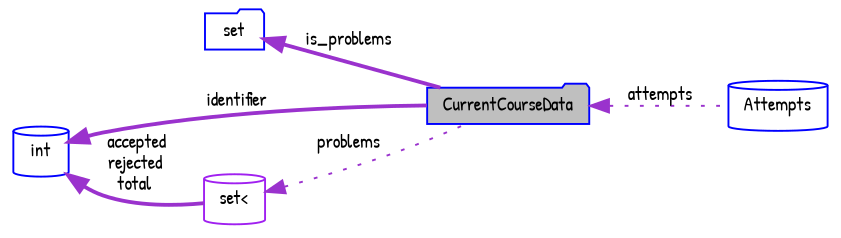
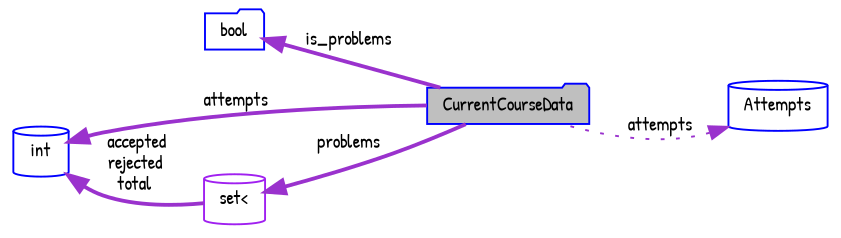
node "set": label "set" -> "bool"
edge "CurrentCourseData" -> "int": label " identifier" -> " attempts"
edge "Attempts" -> "CurrentCourseData": reversed
edge "CurrentCourseData" -> "set<": style dotted -> bold
